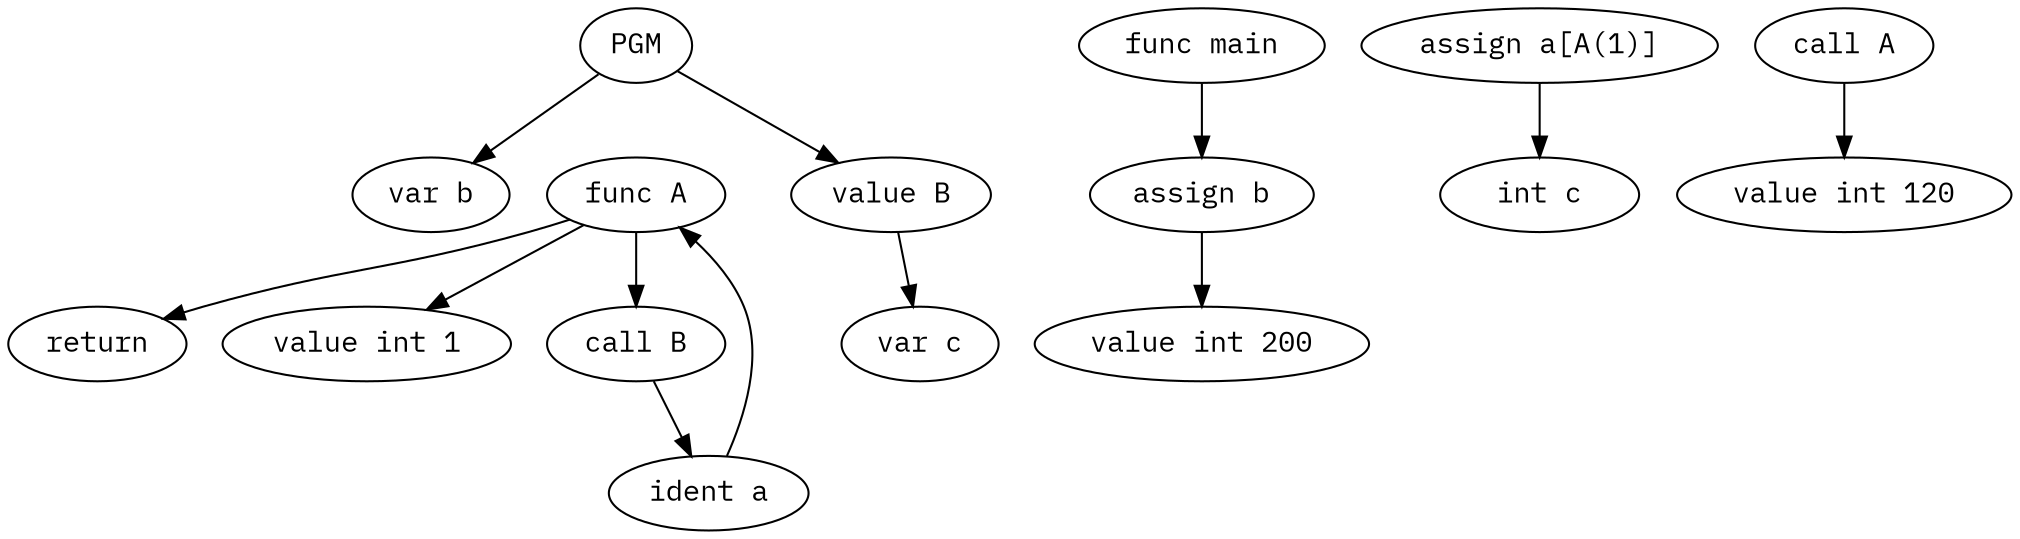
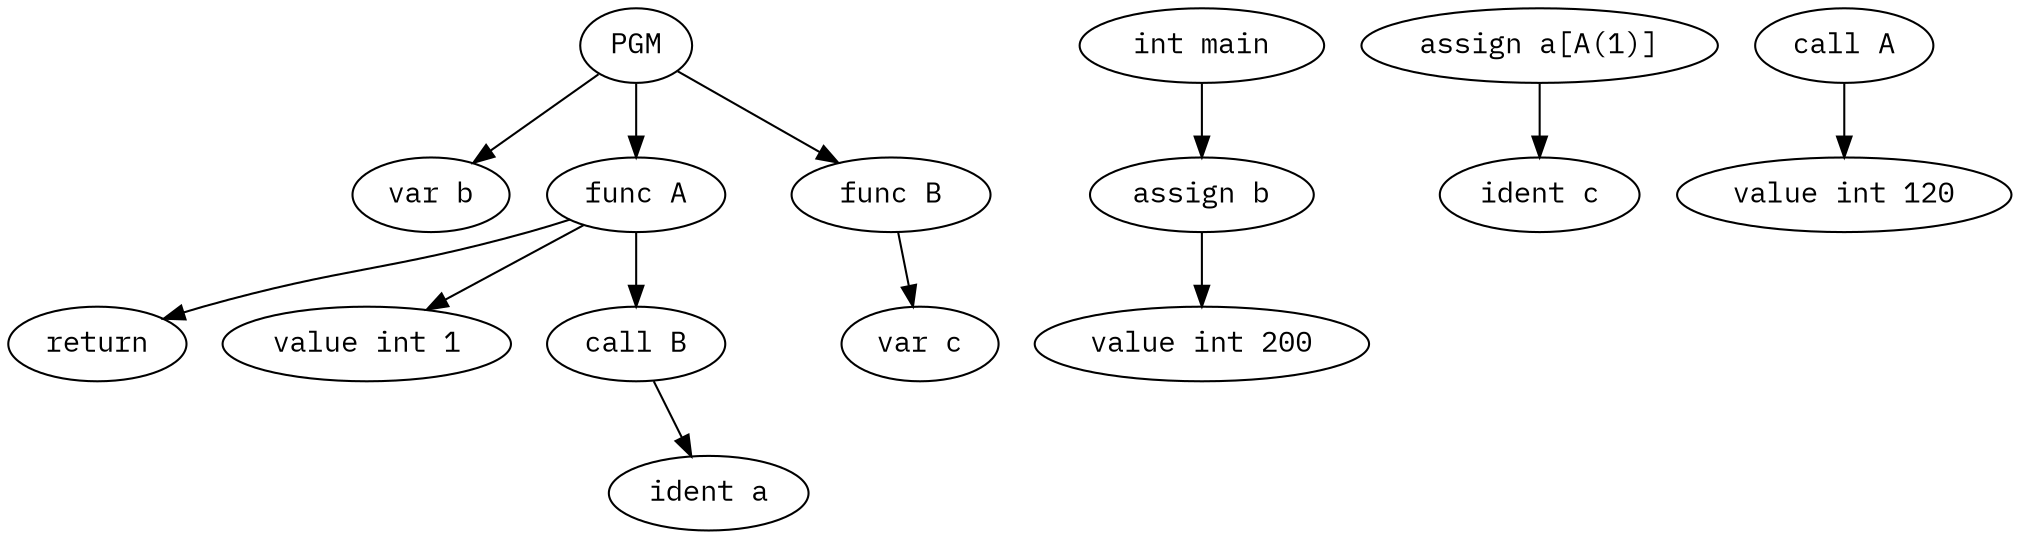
node "func main": label "func main" -> "int main"
node "value B": label "value B" -> "func B"
node "int c": label "int c" -> "ident c"
edge "ident a" -> "func A": now "PGM" -> "func A"
